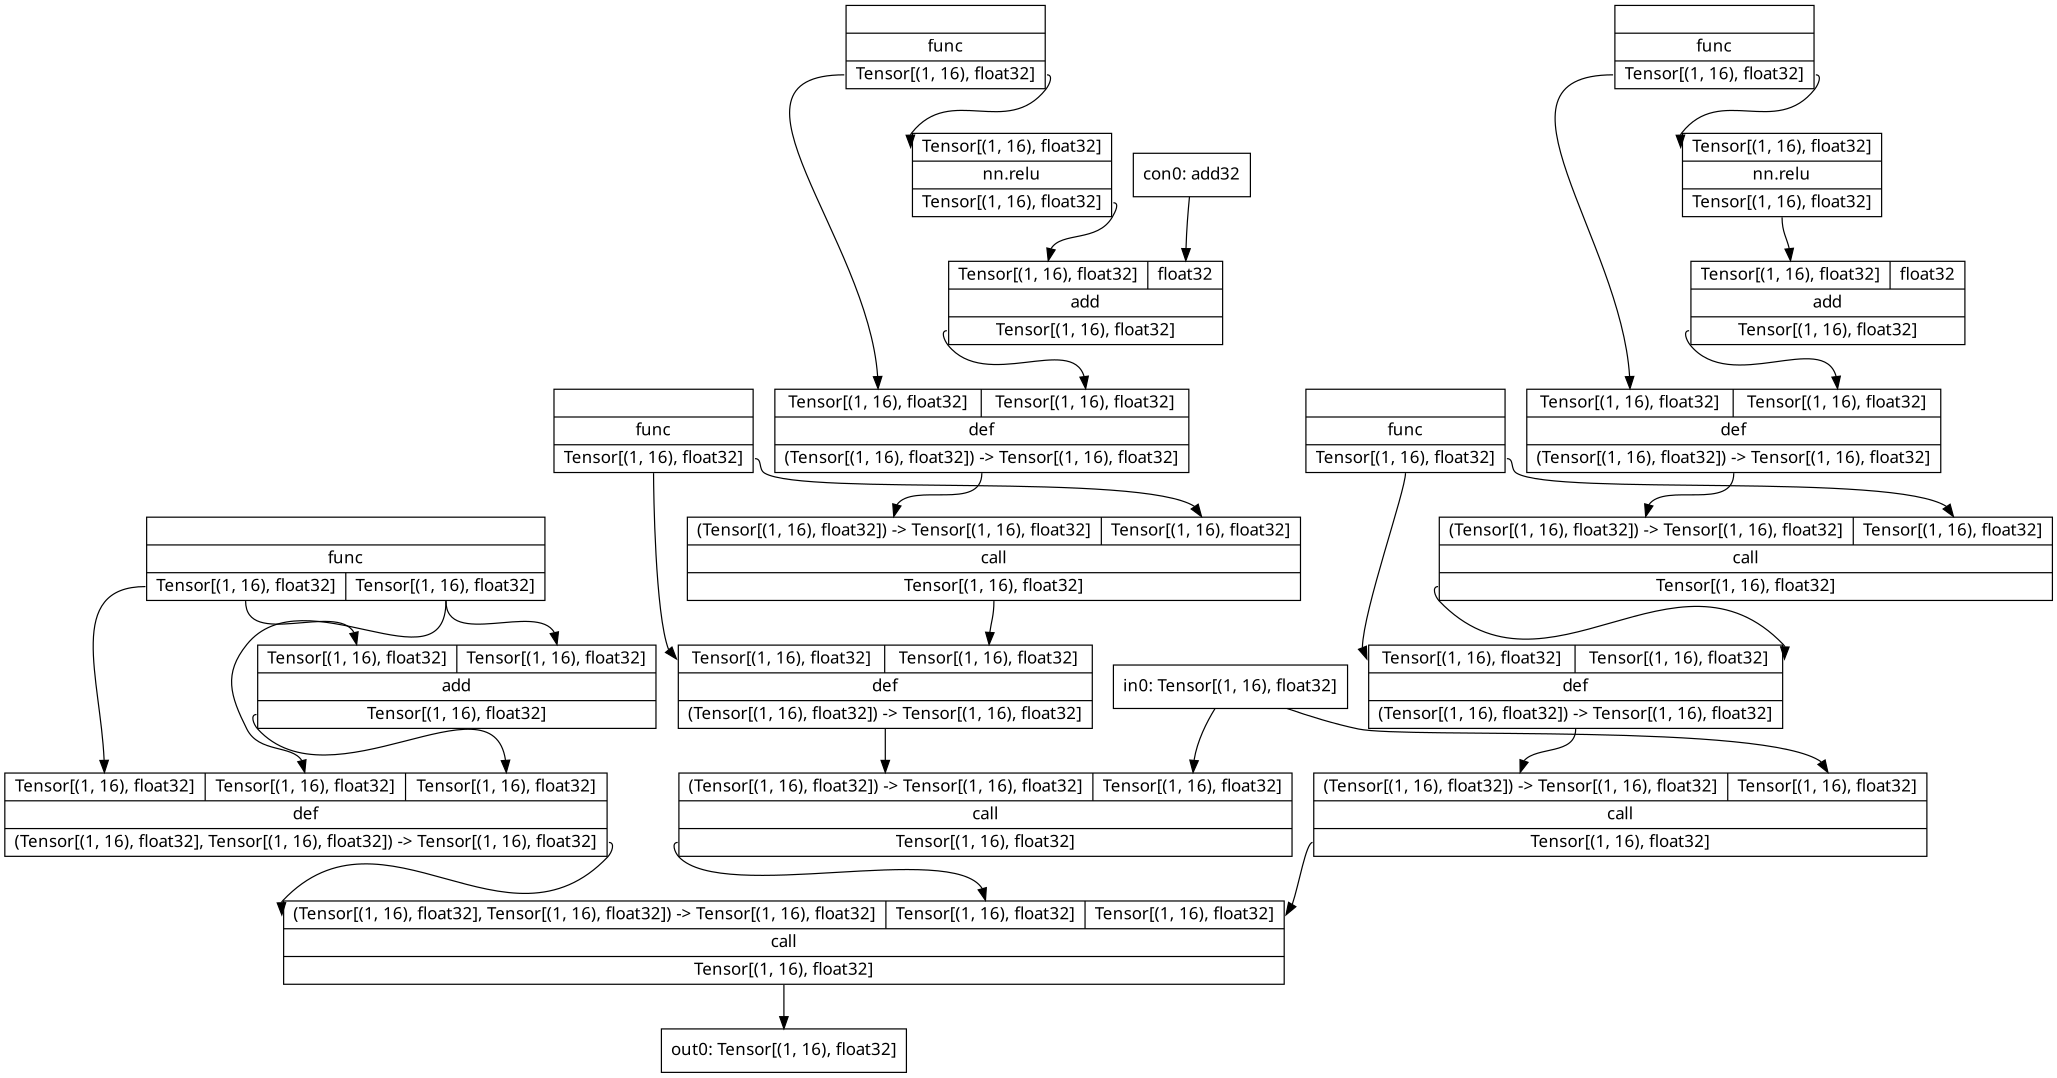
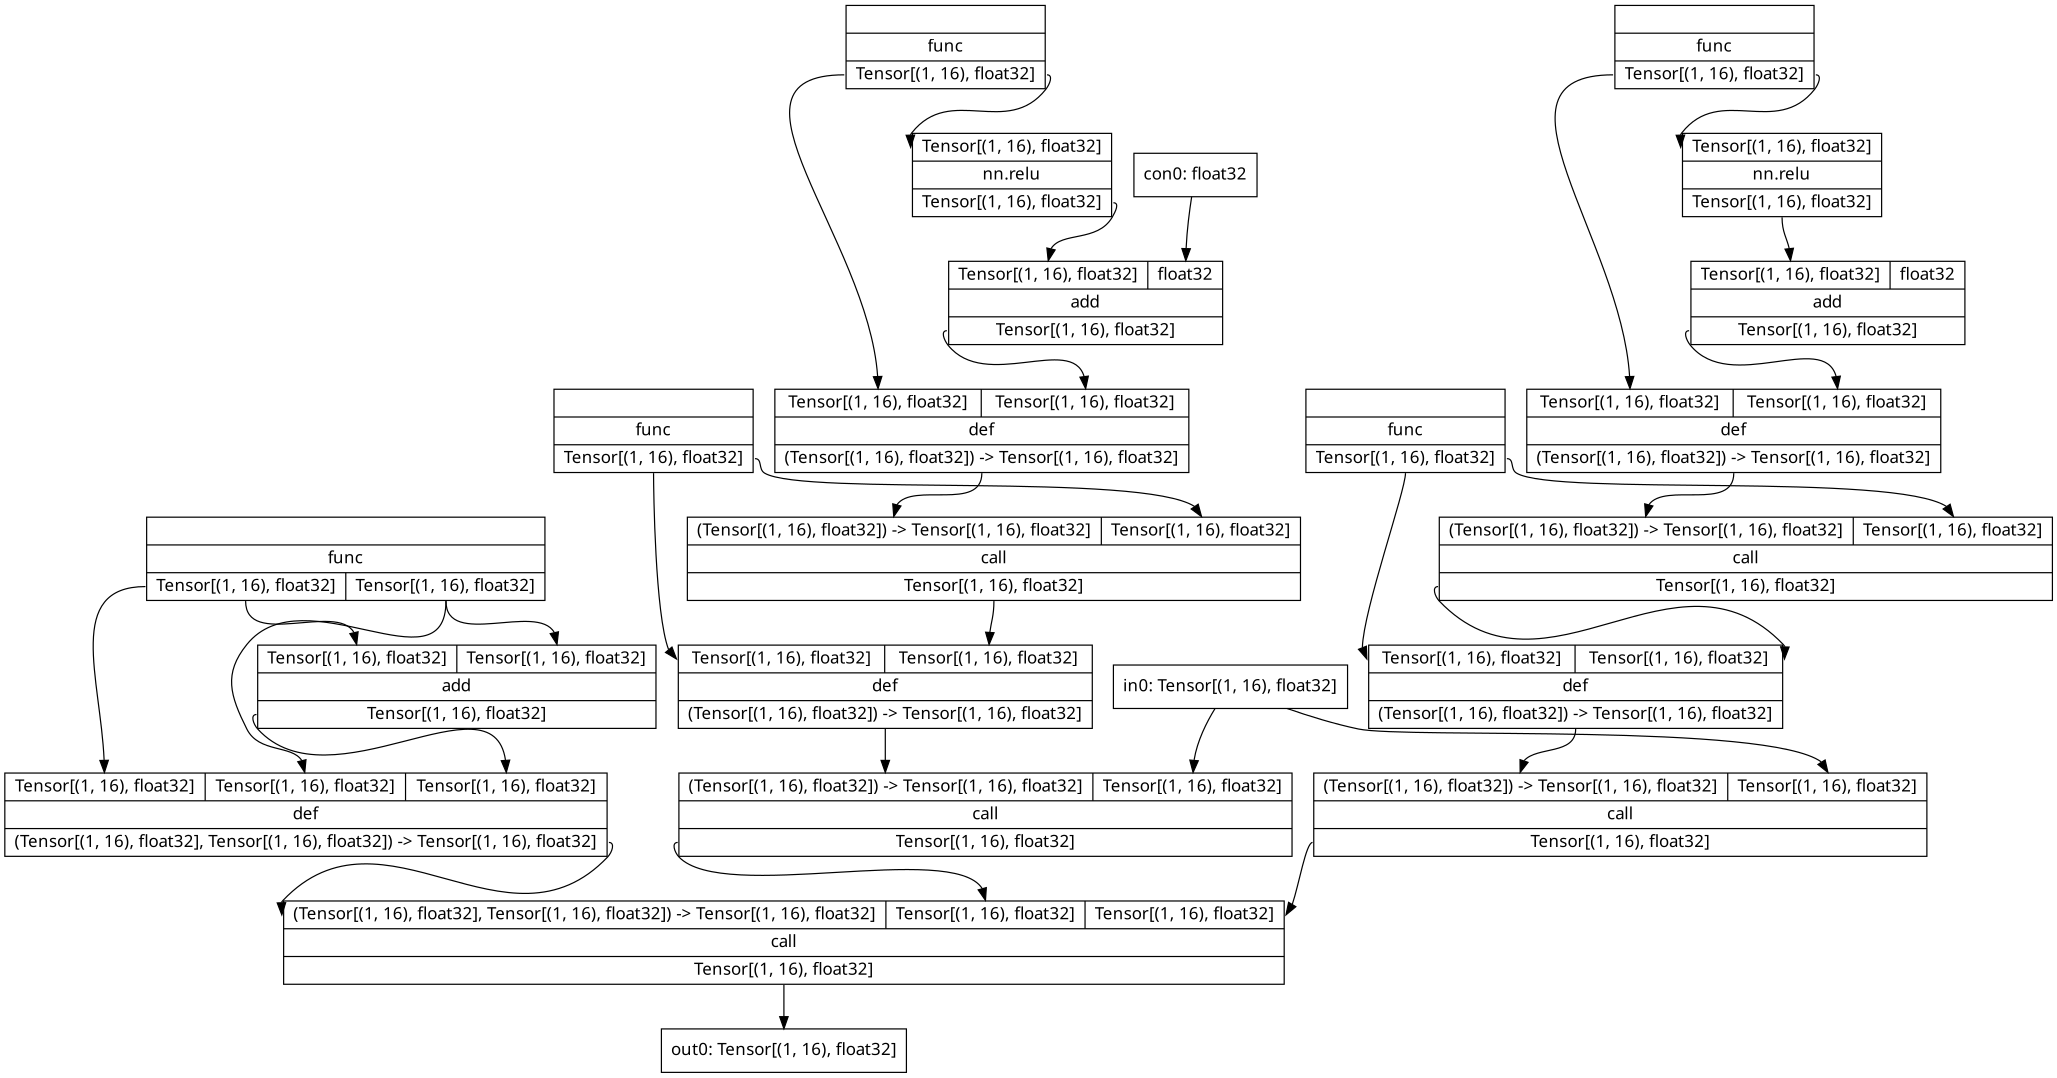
node "con0: add32": label "con0: add32" -> "con0: float32"
